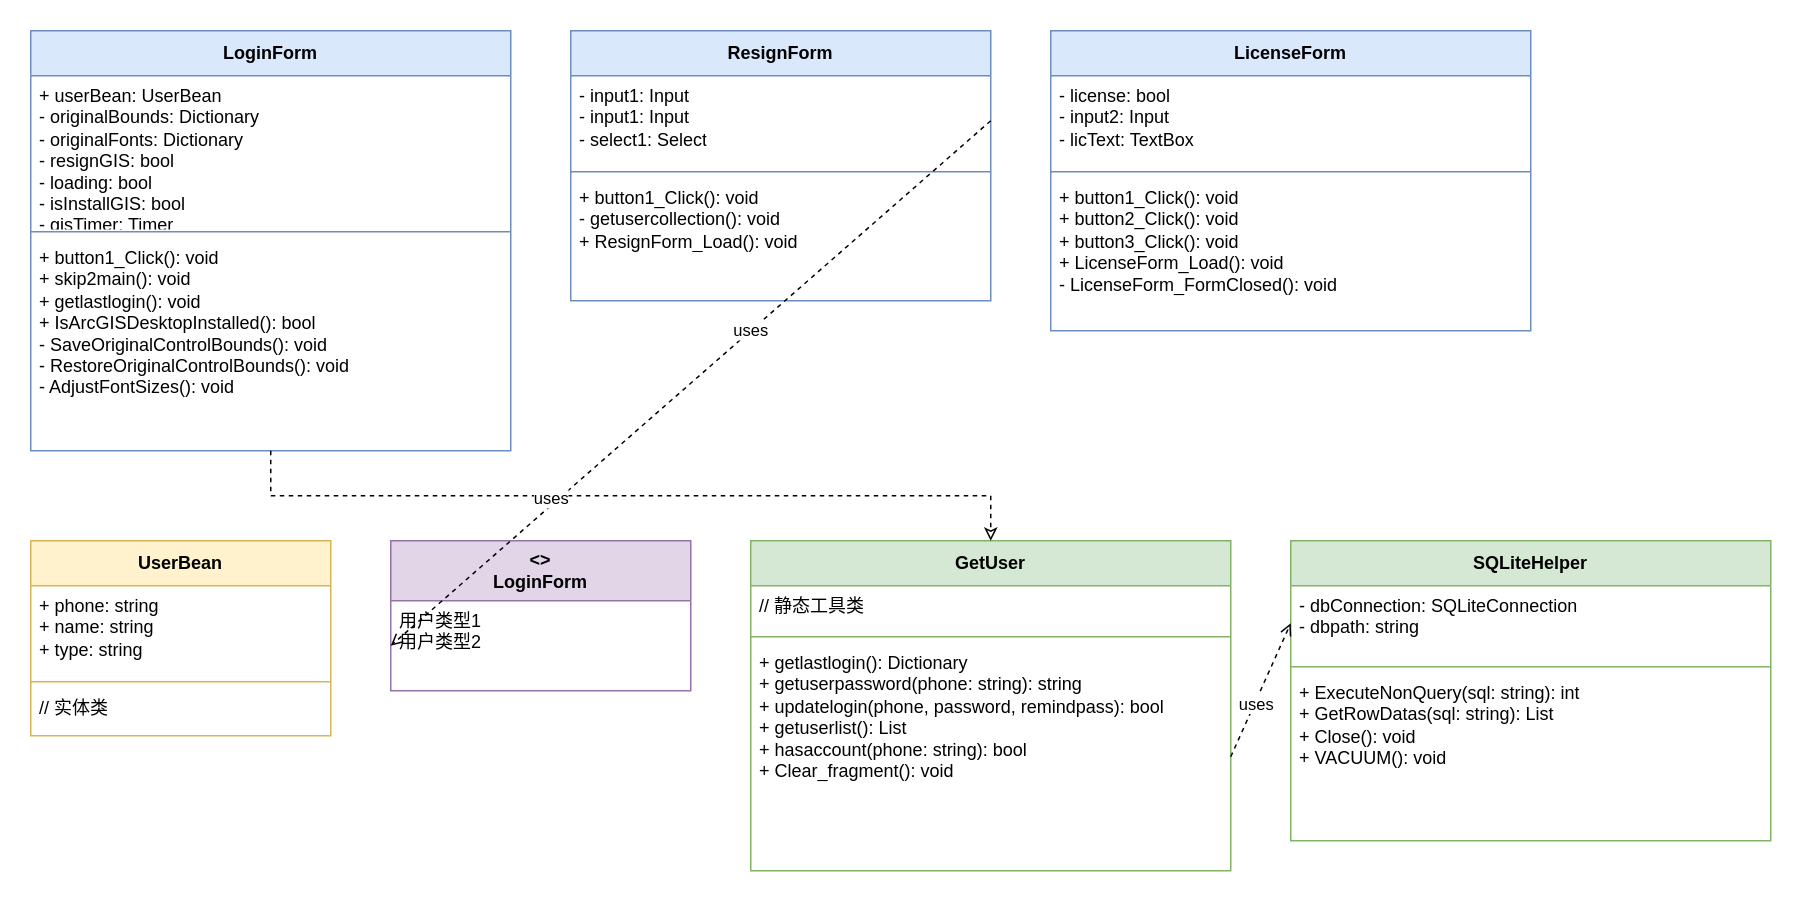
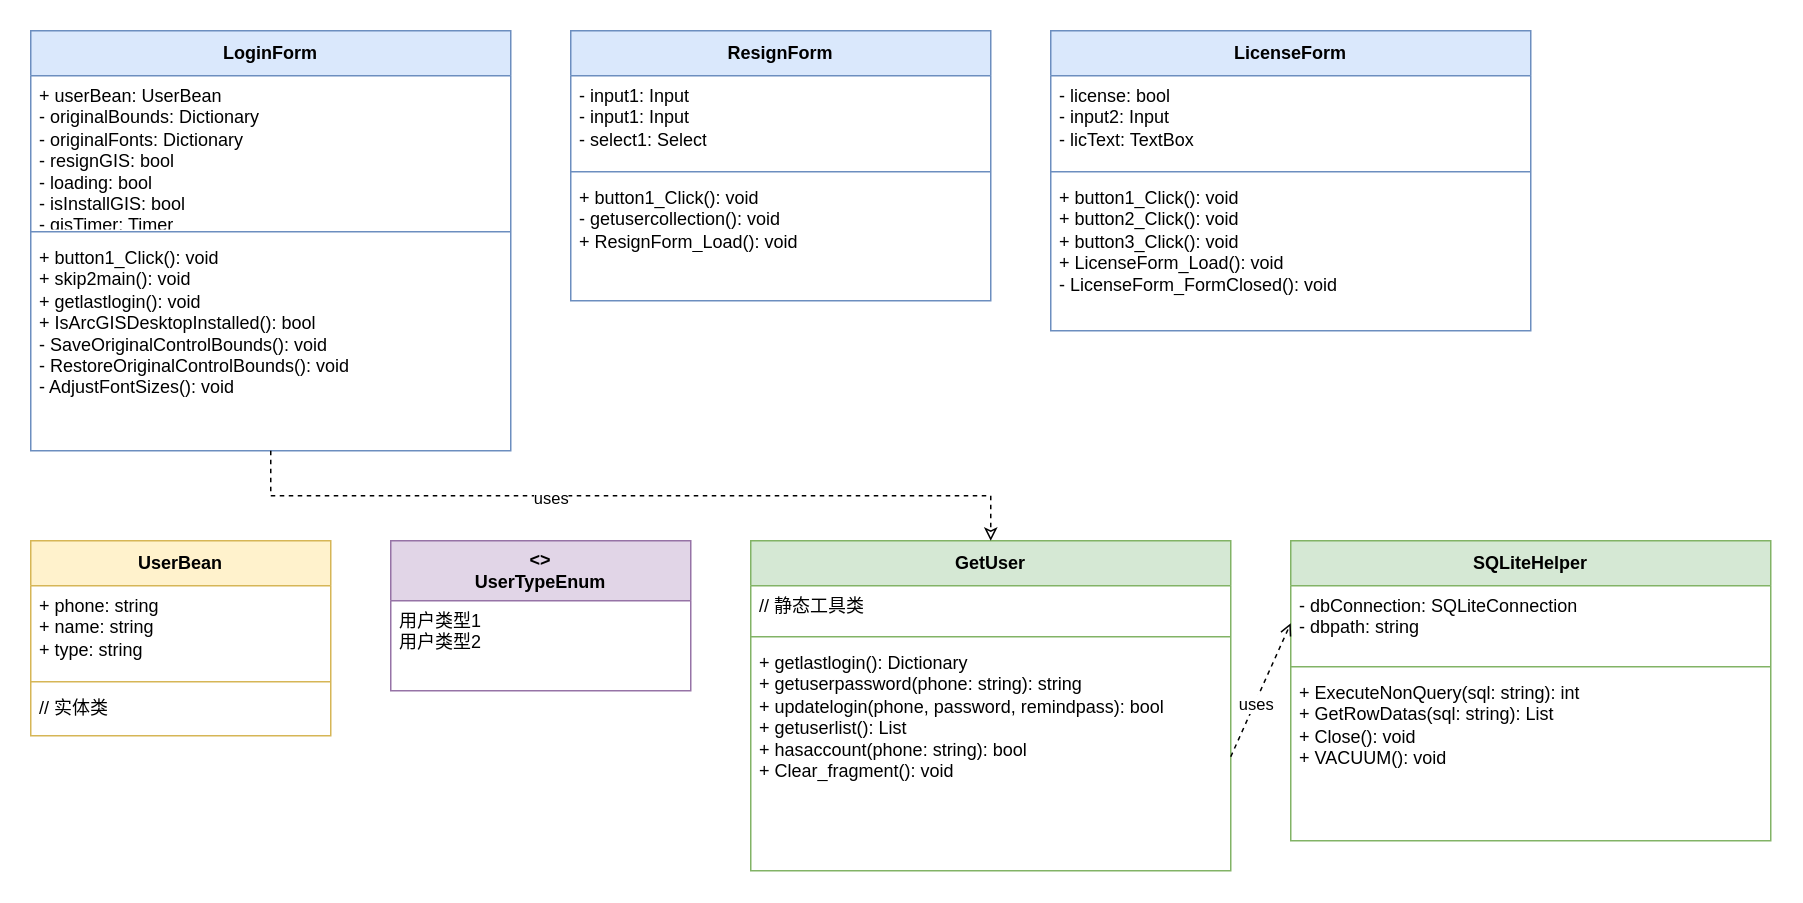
edge "- input1: Input - input1: Input - select1: Select" -> "用户类型1 用户类型2": removed, label "uses"
node "> LoginForm": label "> LoginForm" -> "> UserTypeEnum"
